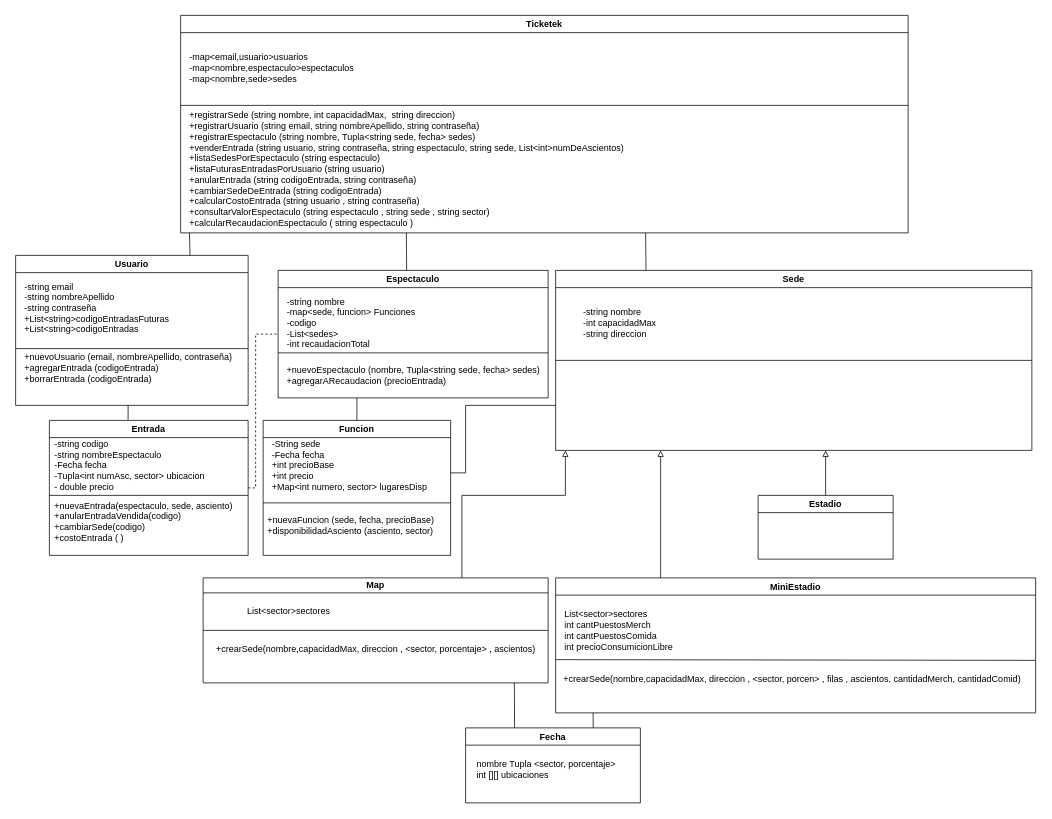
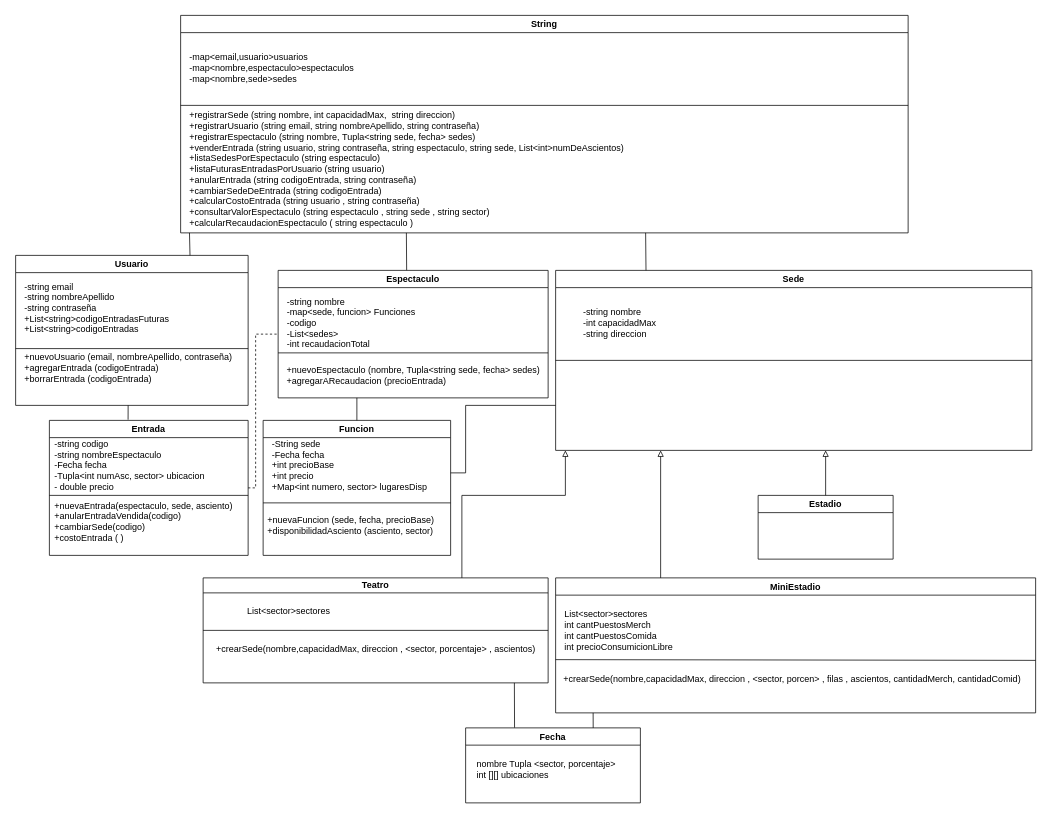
node "Ticketek": label "Ticketek" -> "String"
node "Map": label "Map" -> "Teatro"
